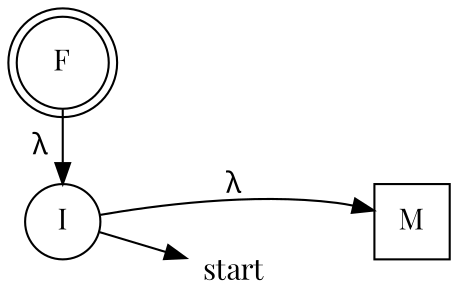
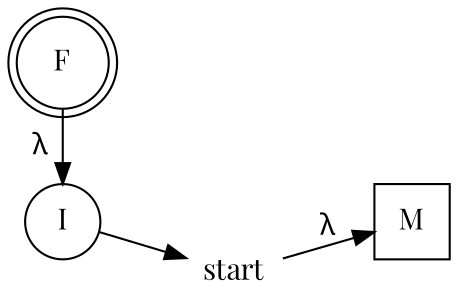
edge "I" -> "M": now "start" -> "M"
